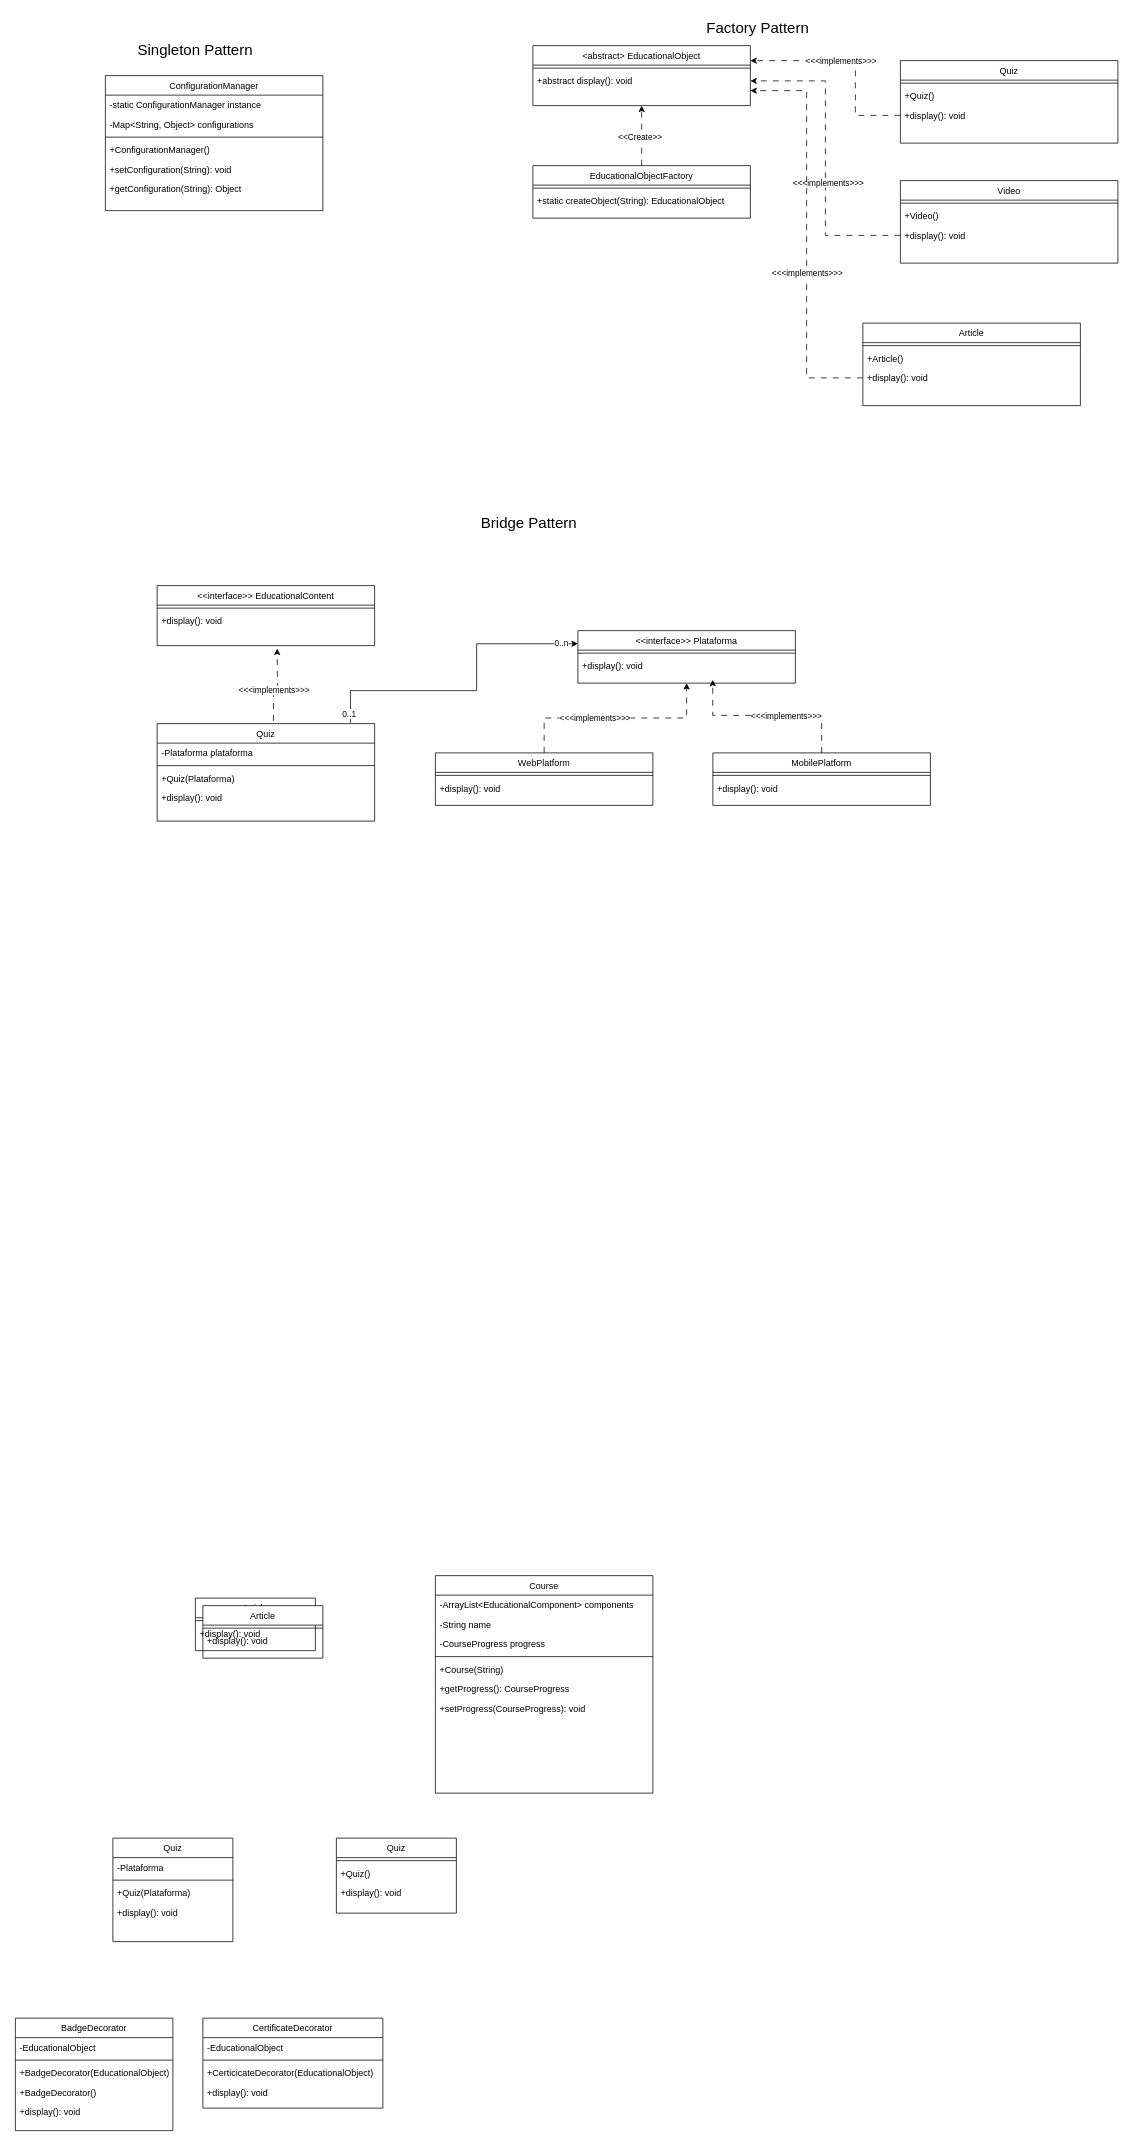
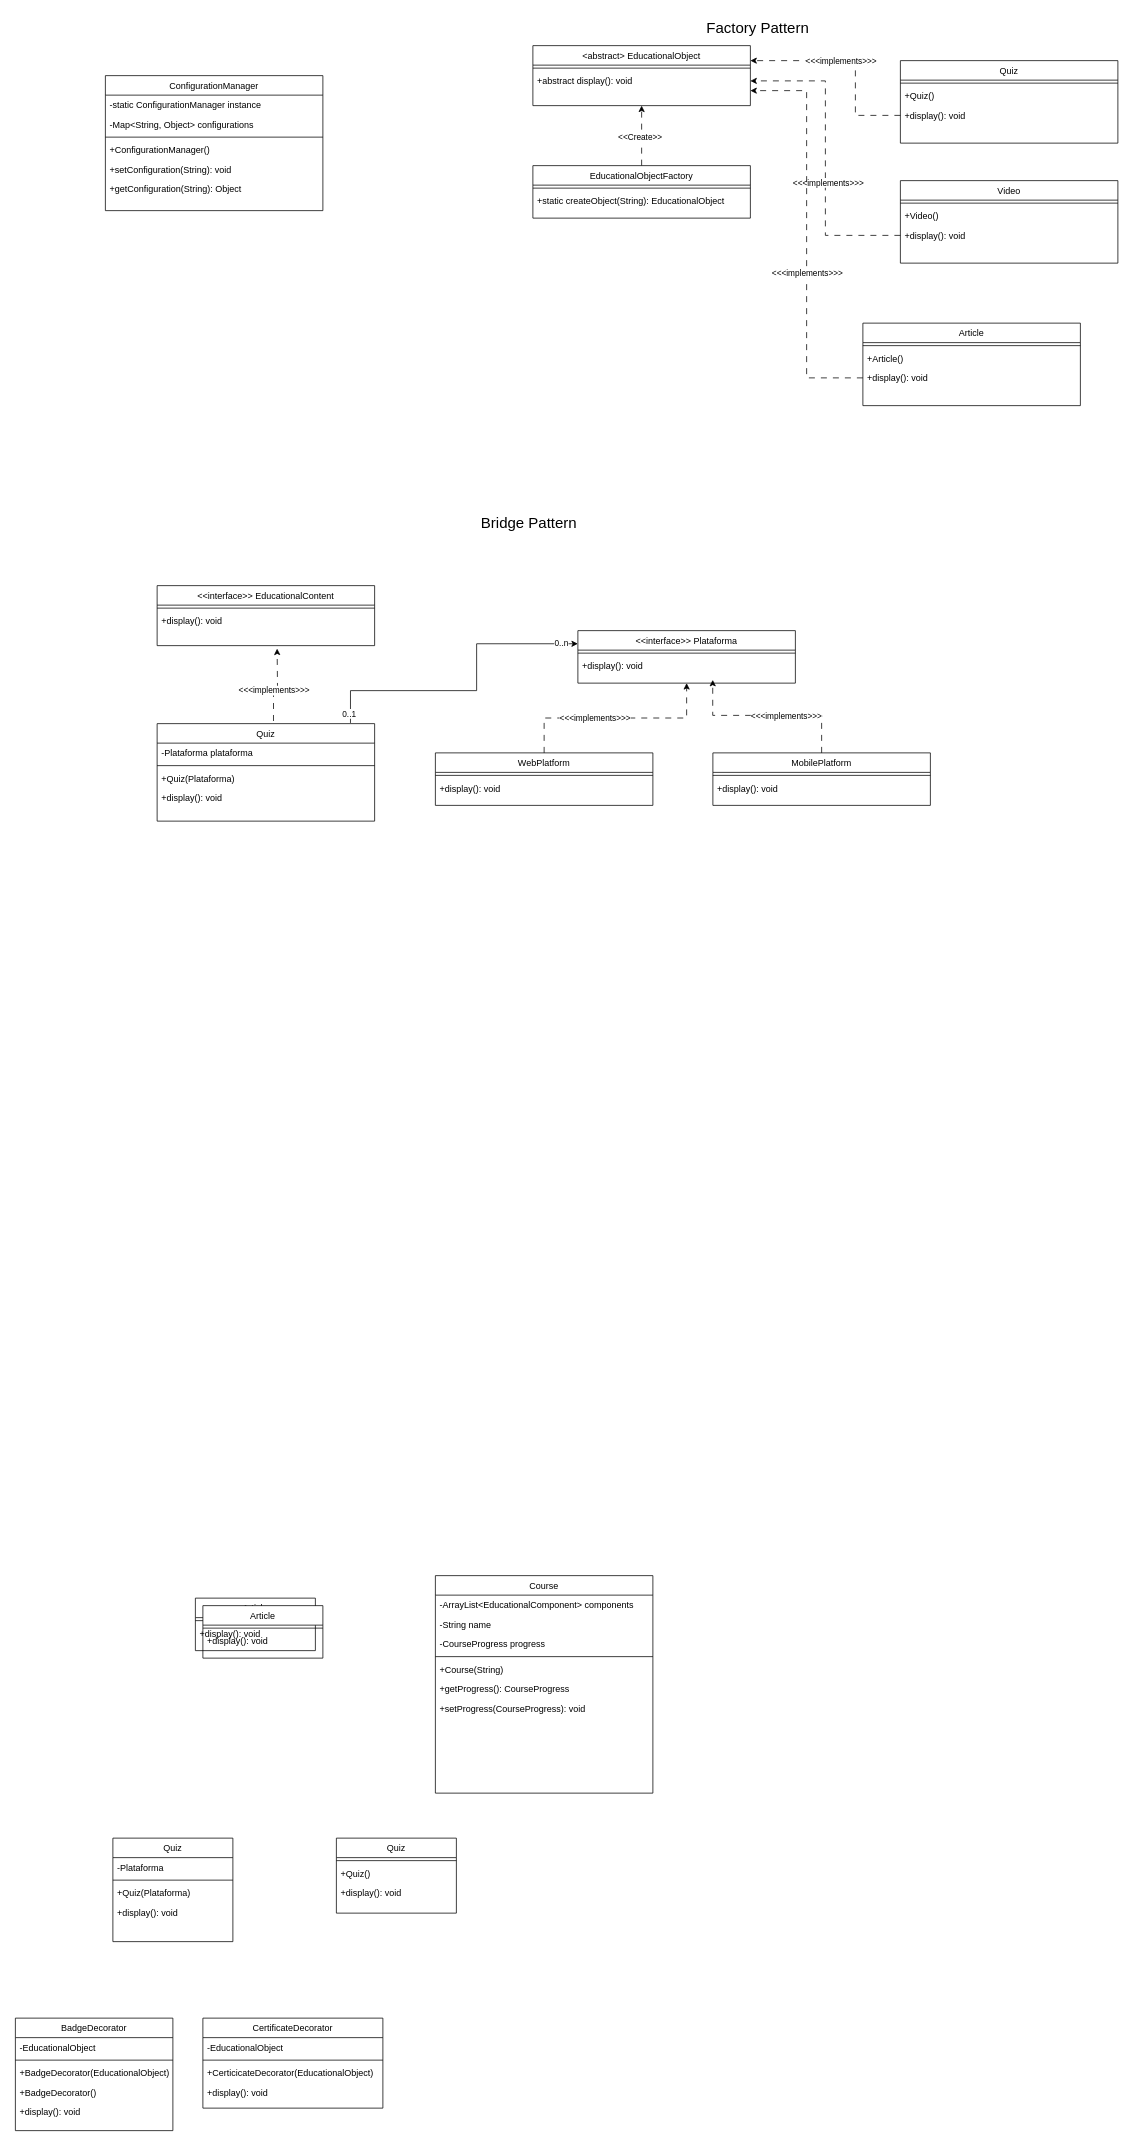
node "Singleton Pattern": removed
